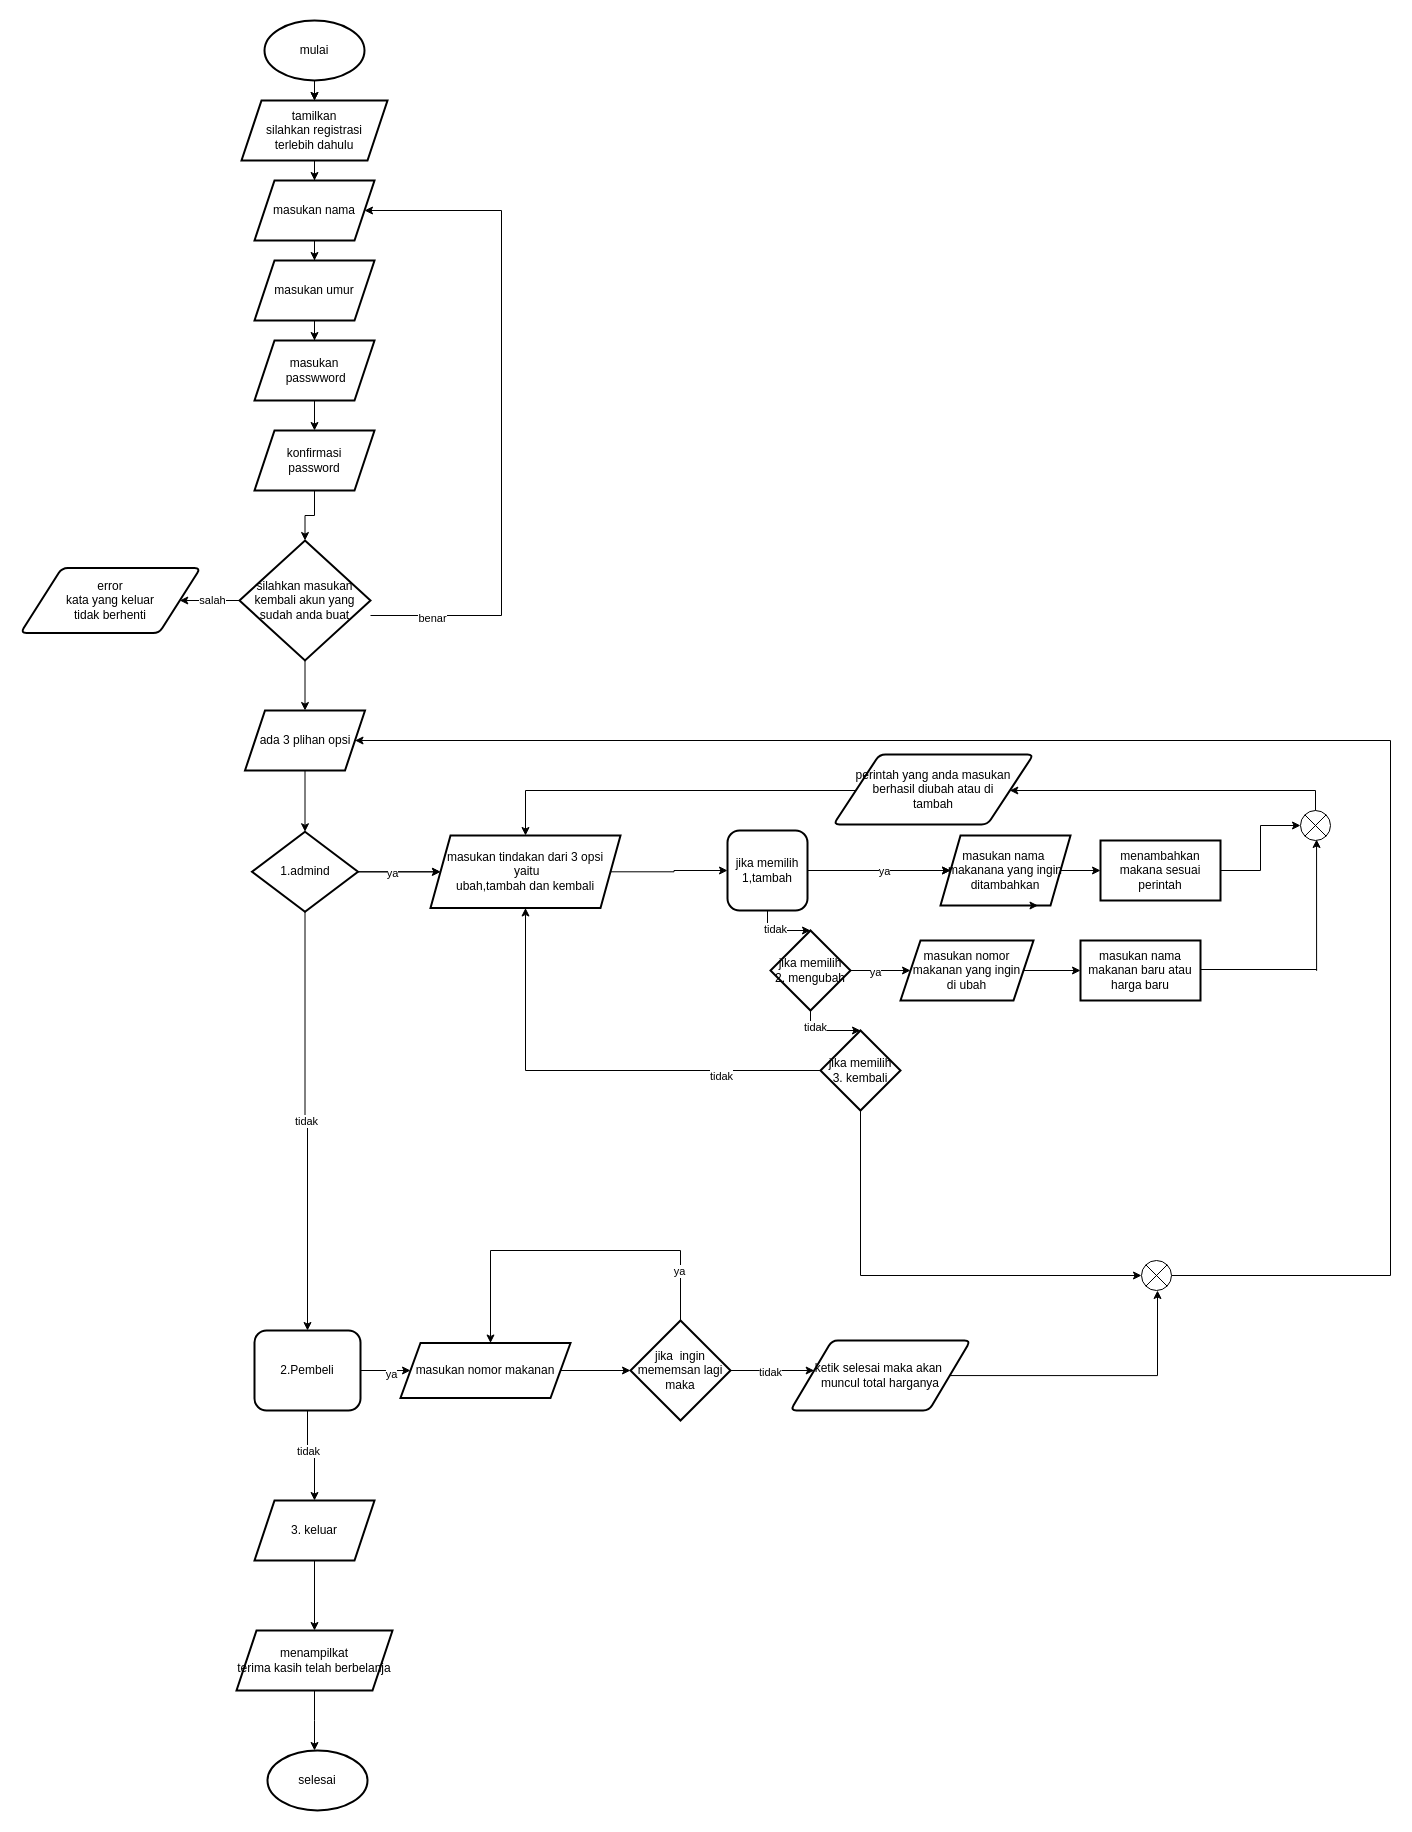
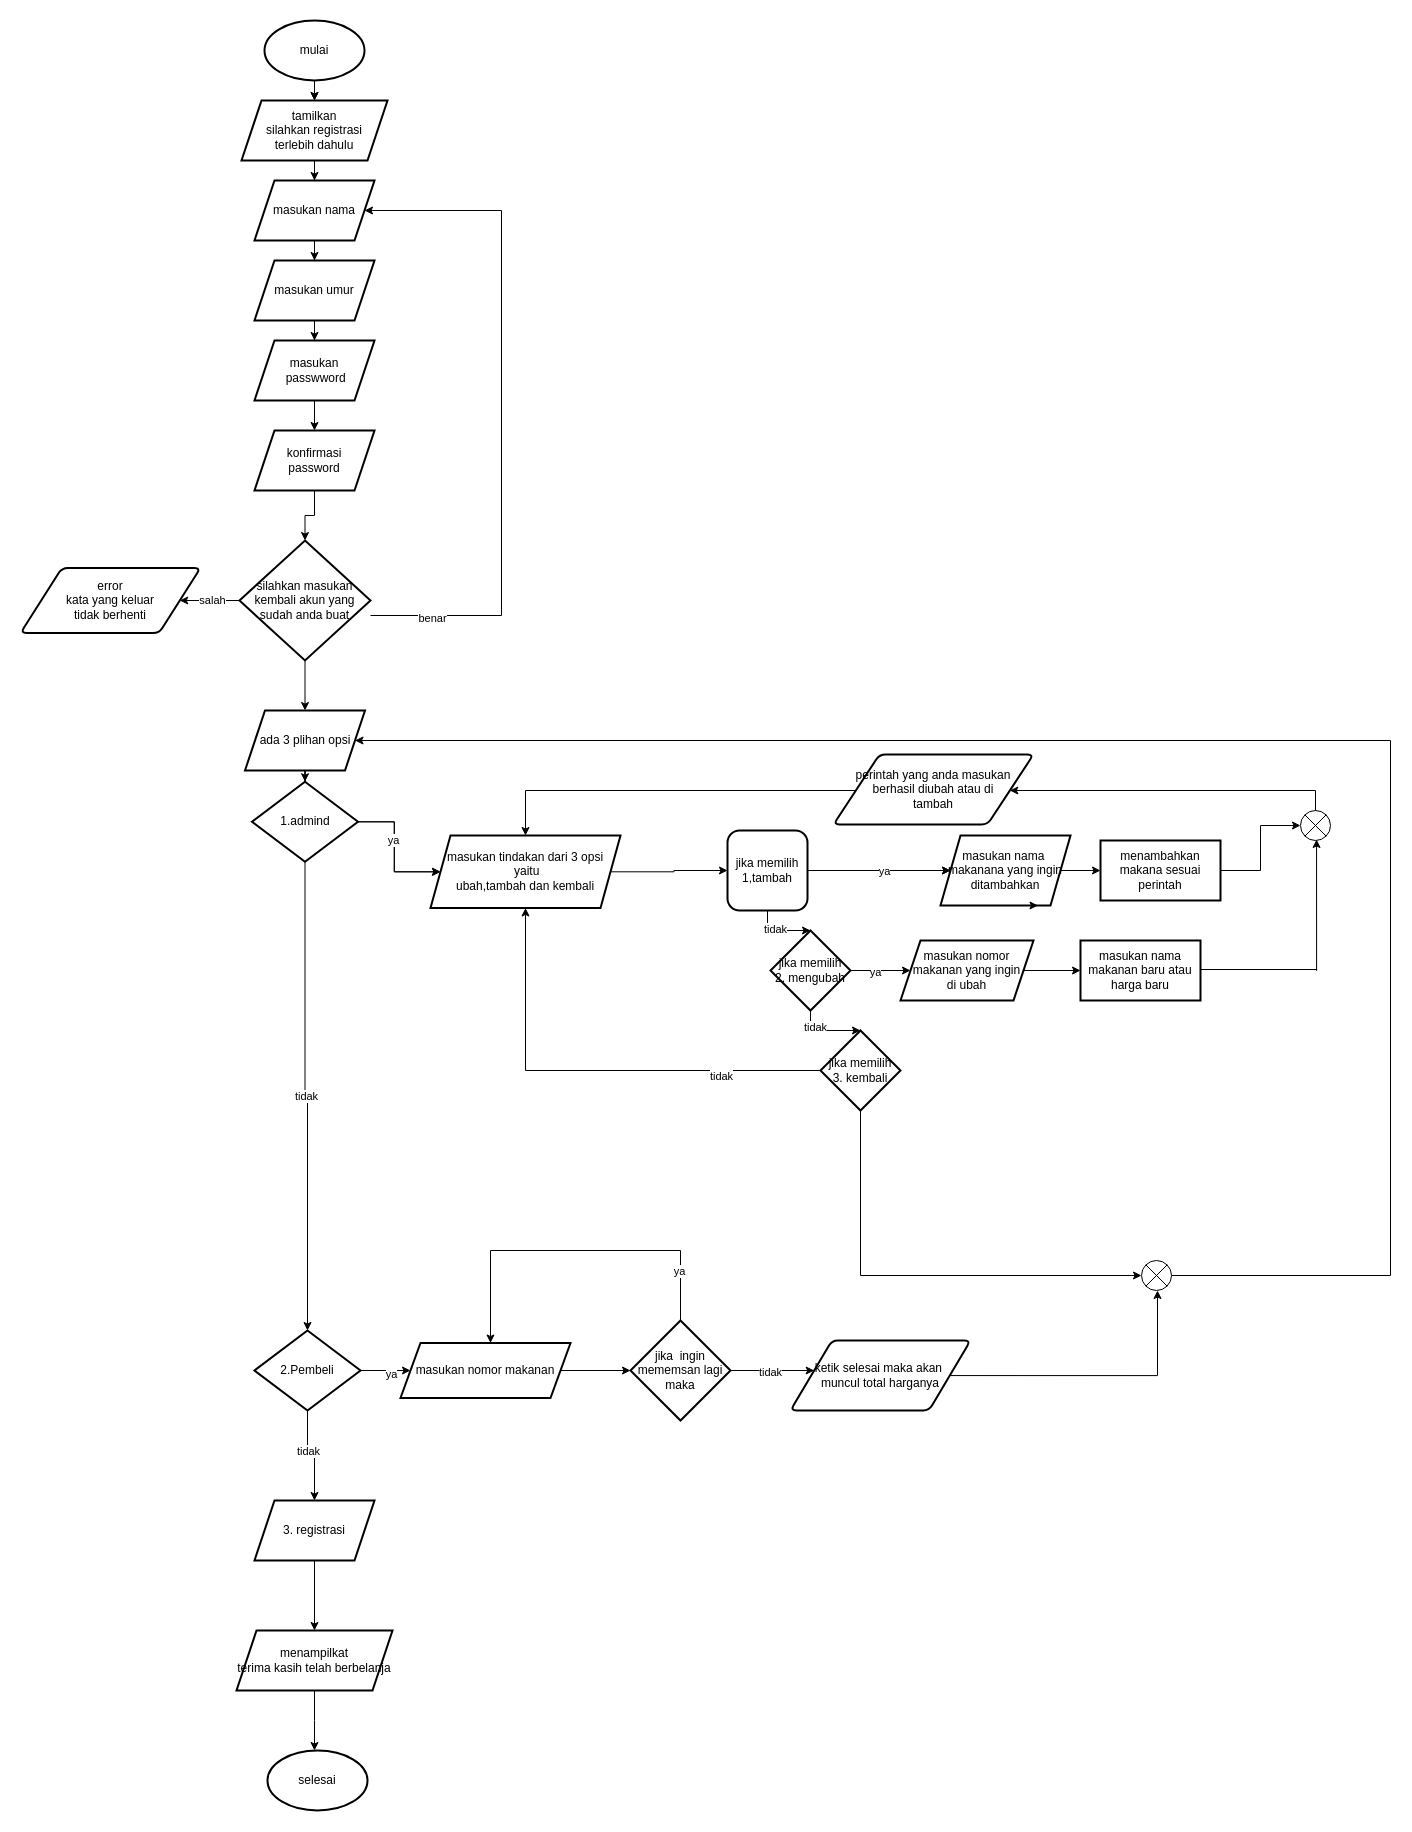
node "1.admind": moved (305, 872) -> (305, 822)
node "2.Pembeli": shape rounded rectangle -> diamond
node "3. keluar": label "3. keluar" -> "3. registrasi"
